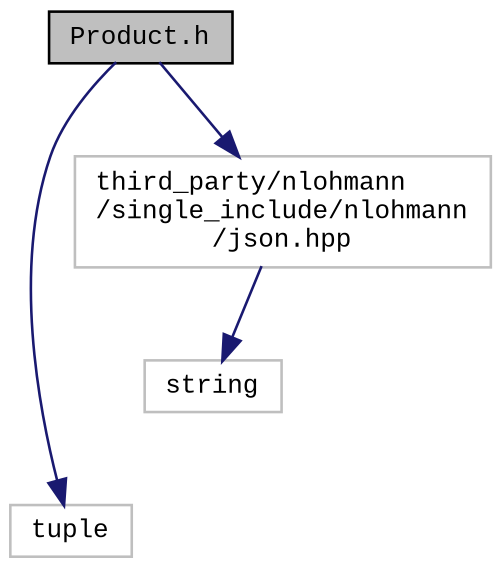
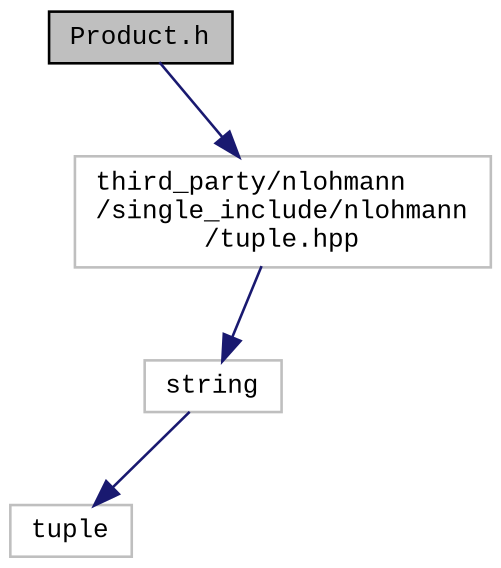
node "third_party/nlohmann /single_include/nlohmann /json.hpp": label "third_party/nlohmann /single_include/nlohmann /json.hpp" -> "third_party/nlohmann /single_include/nlohmann /tuple.hpp"
edge "Product.h" -> "tuple": now "string" -> "tuple"
